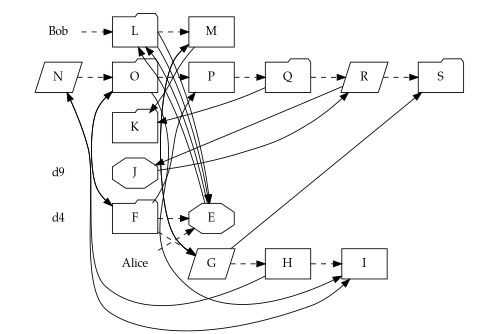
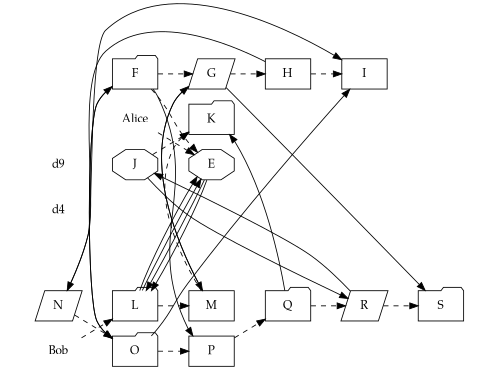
edge "M" -> "K": style solid -> dashed
edge "J" -> "K": added
